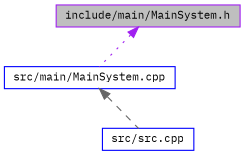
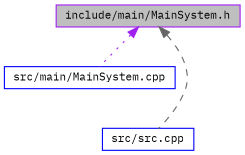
edge "src/src.cpp" -> "src/main/MainSystem.cpp": now "src/src.cpp" -> "include/main/MainSystem.h"
